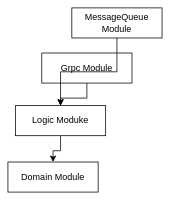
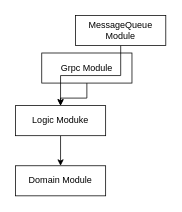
node "MessageQueue Module": moved (117, 23) -> (120, 30)
node "Domain Module": moved (53, 177) -> (60, 180)
